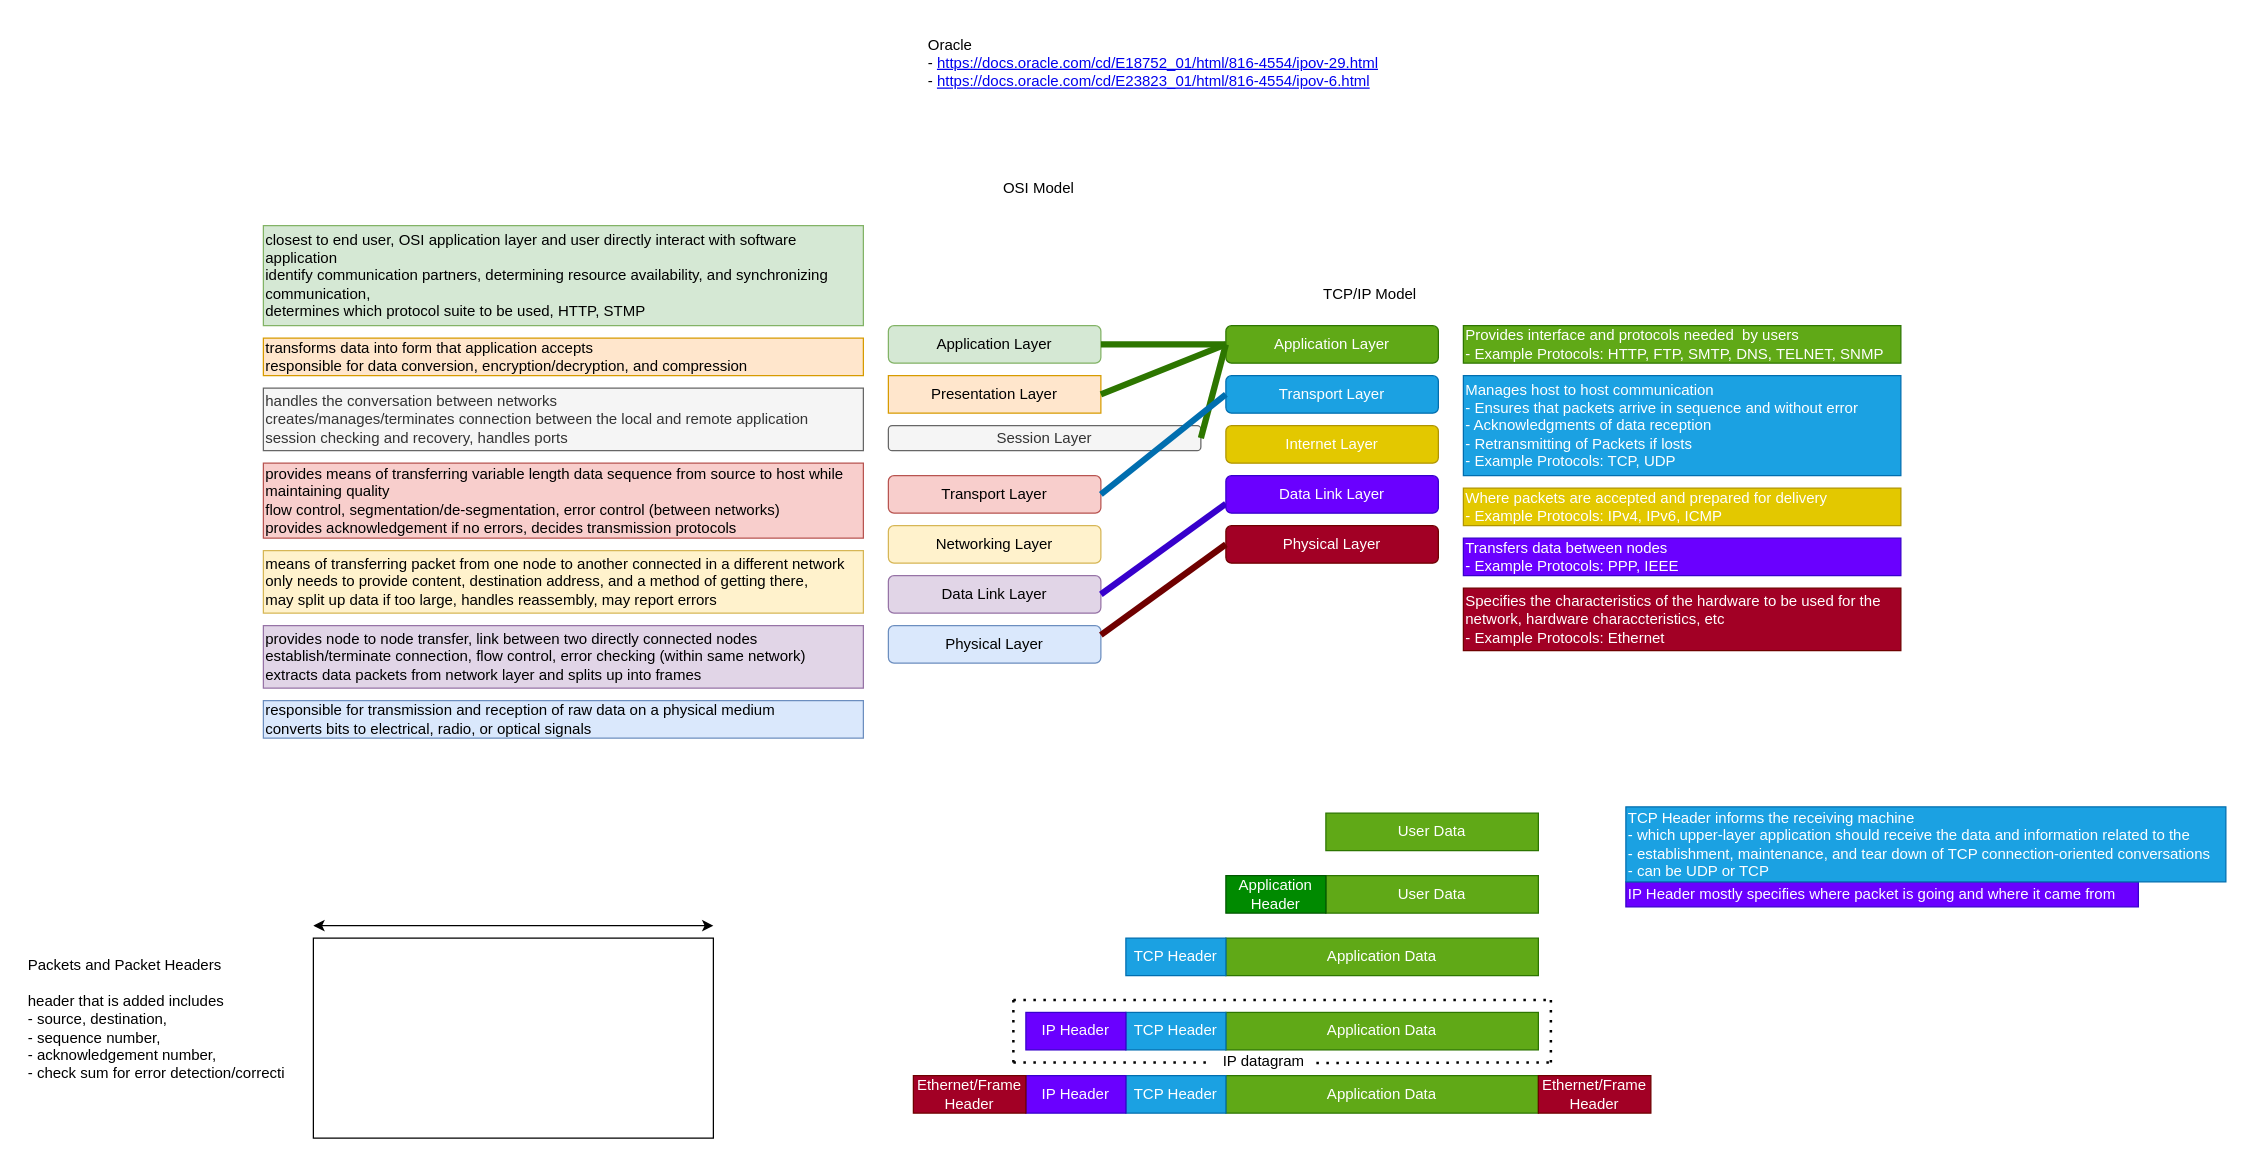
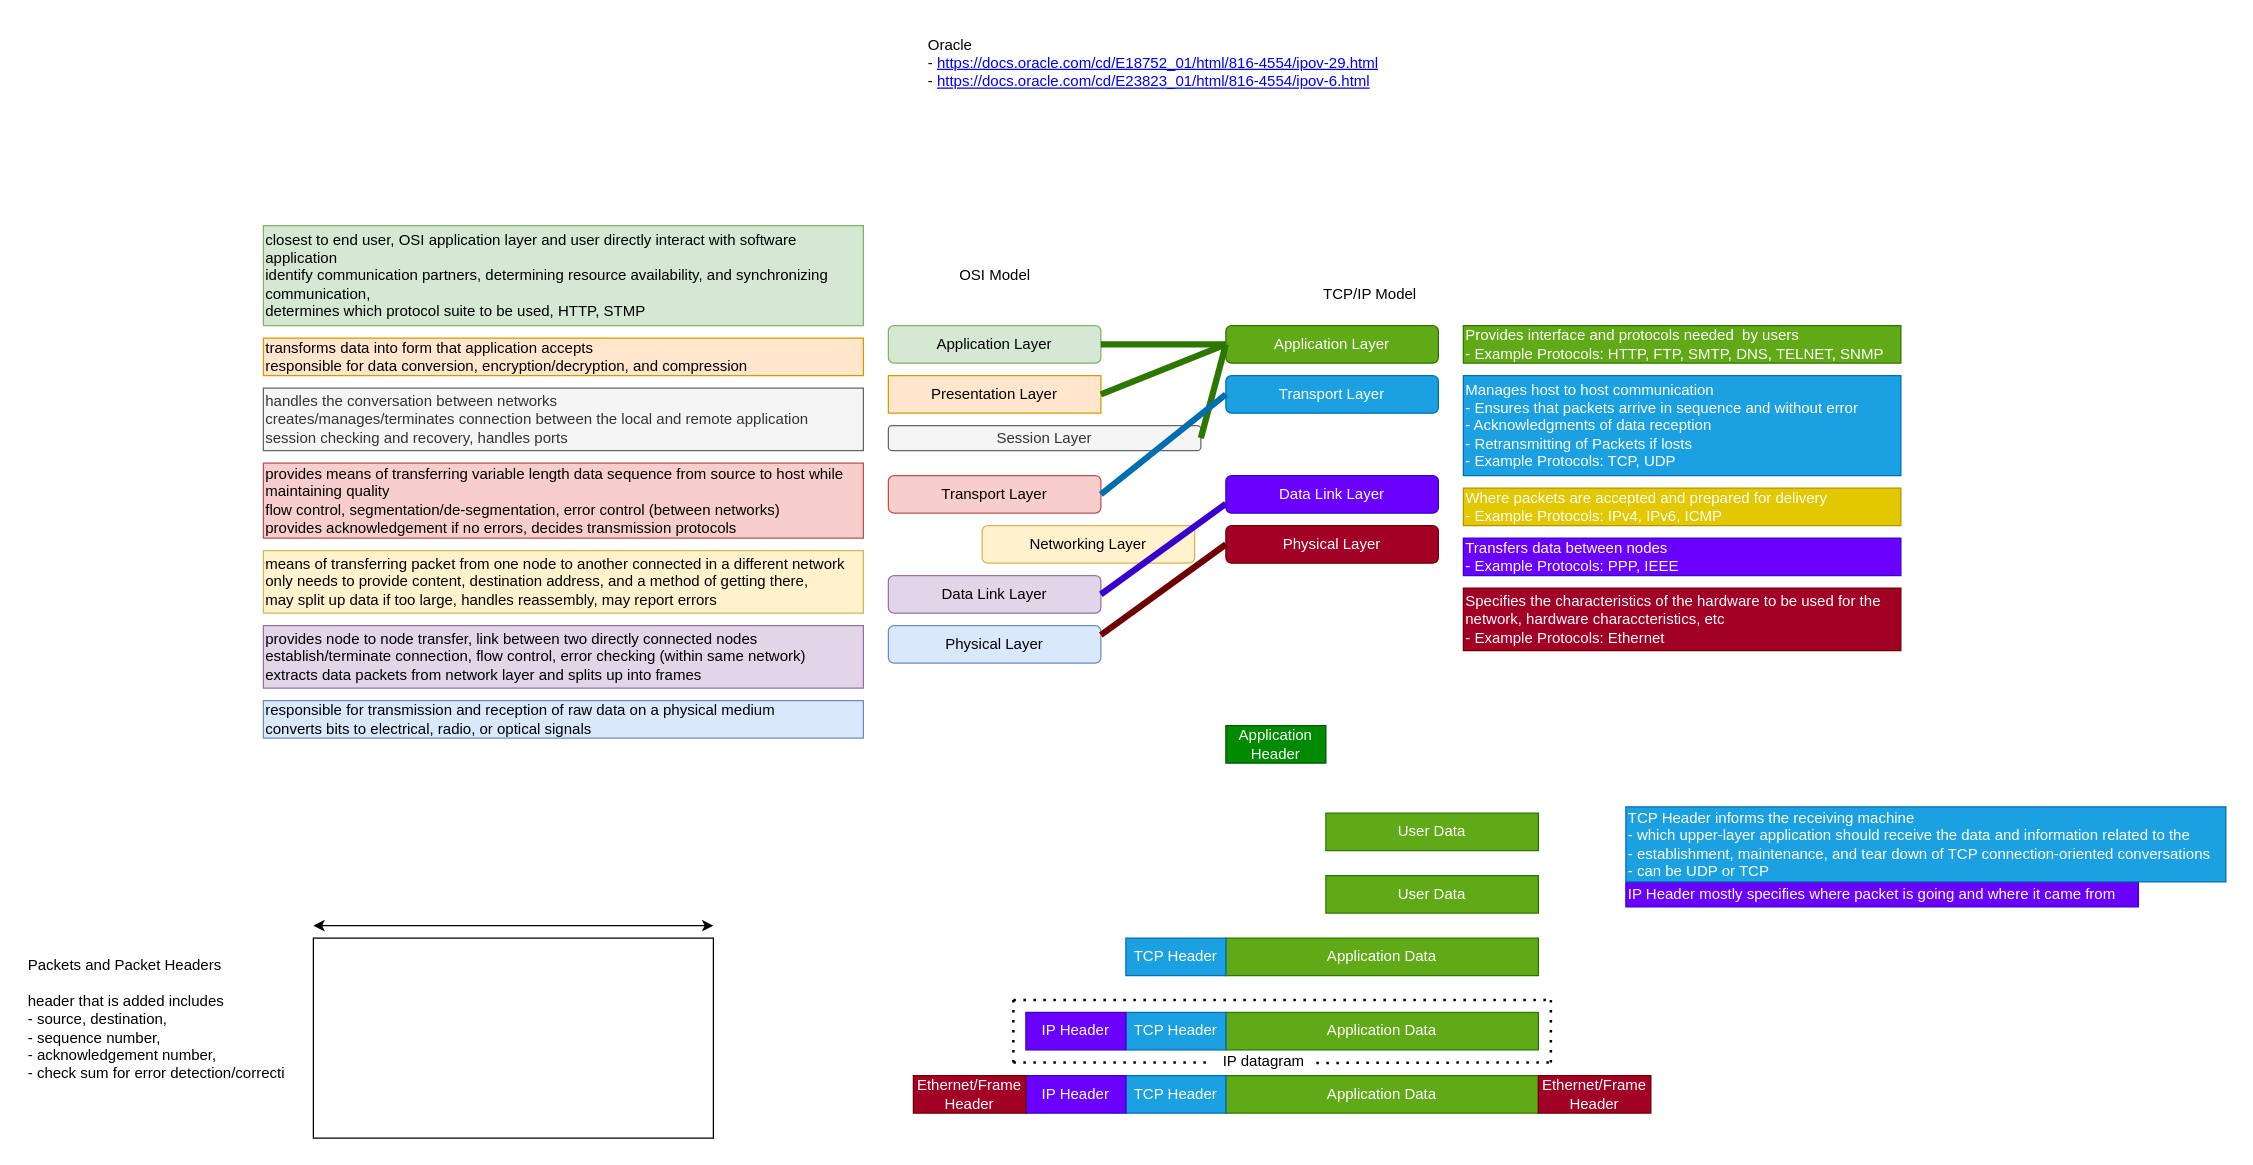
node "OSI Model": moved (1038, 188) -> (994, 276)
node "Internet Layer": removed
node "Networking Layer": moved (994, 544) -> (1088, 544)
node "Application Header": moved (1276, 894) -> (1276, 744)
